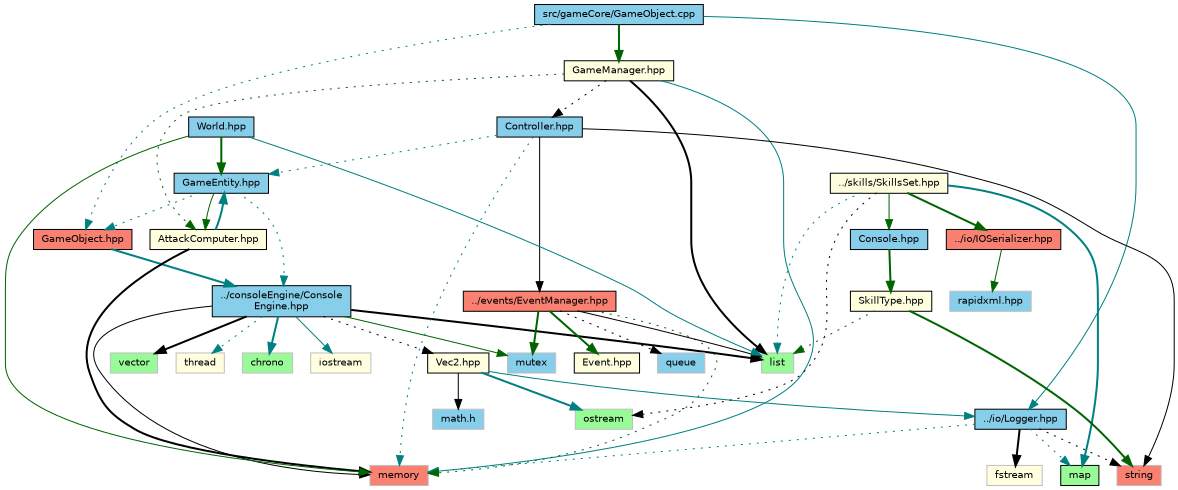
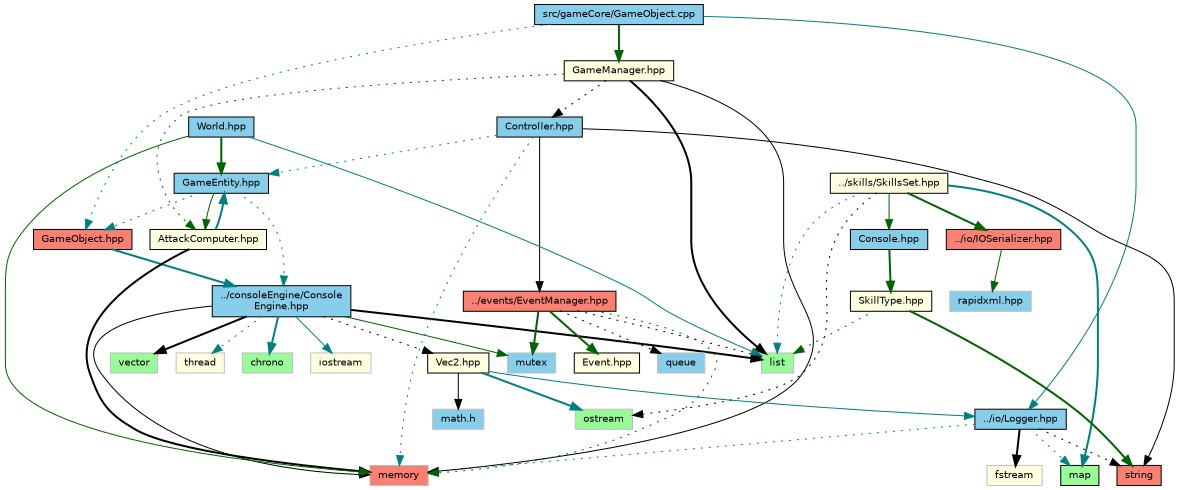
edge "GameManager.hpp" -> "memory": color teal -> black
edge "../events/EventManager.hpp" -> "list": style solid -> dotted
node "string": color grey75 -> black
